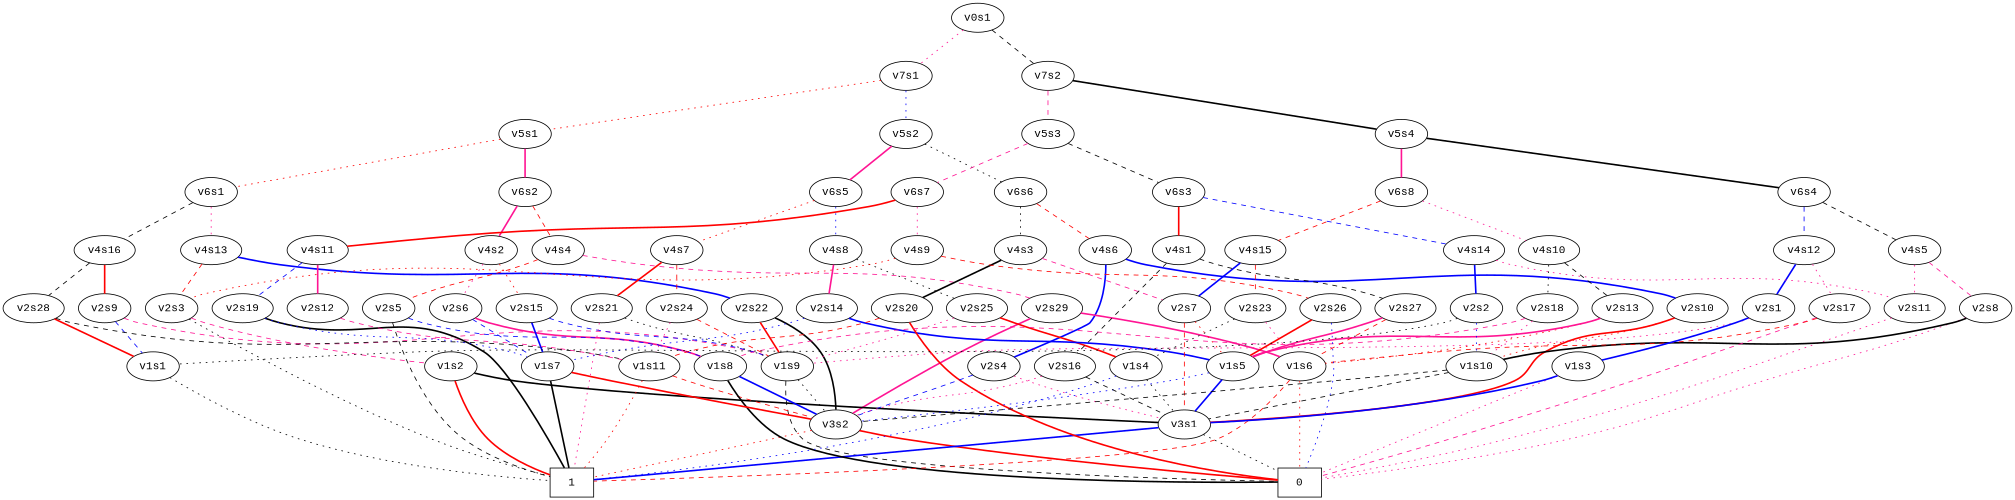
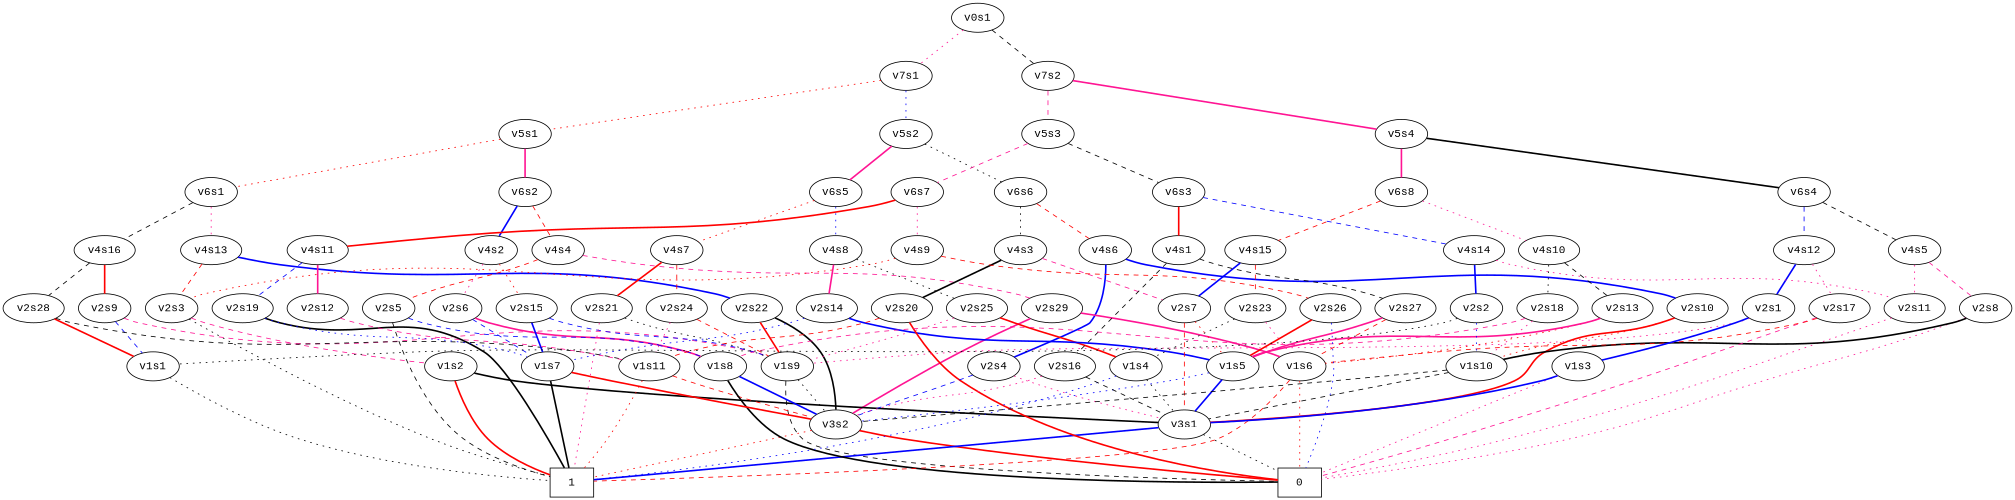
edge "v7s2" -- "v5s4": color black -> deeppink
edge "v6s2" -- "v4s2": color deeppink -> blue
